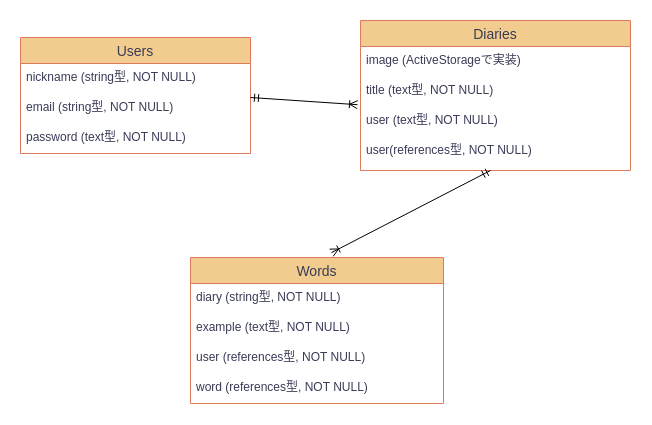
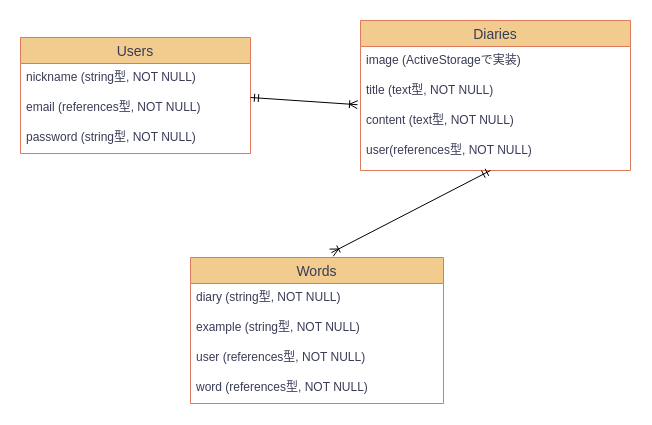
node "email (string型, NOT NULL)": label "email (string型, NOT NULL)" -> "email (references型, NOT NULL)"
node "user (text型, NOT NULL)": label "user (text型, NOT NULL)" -> "content (text型, NOT NULL)"
node "password (text型, NOT NULL)": label "password (text型, NOT NULL)" -> "password (string型, NOT NULL)"
node "example (text型, NOT NULL)": label "example (text型, NOT NULL)" -> "example (string型, NOT NULL)"
